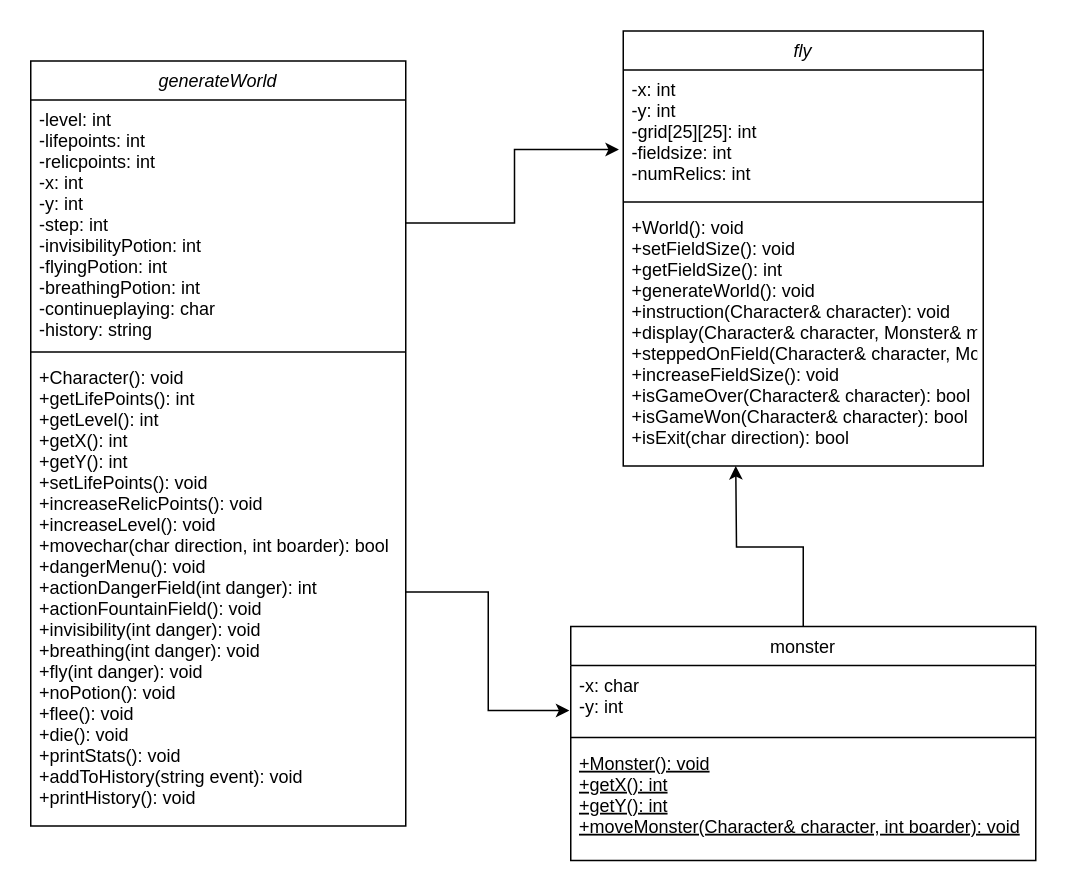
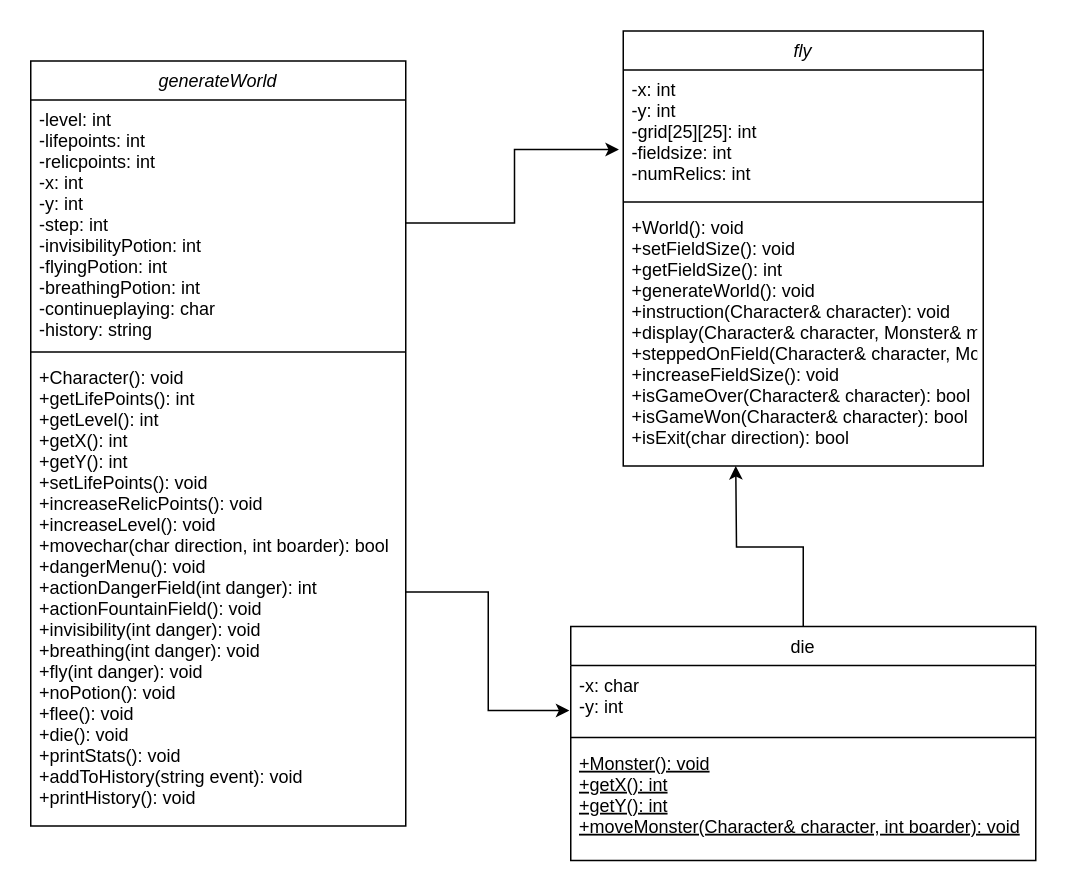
node "monster": label "monster" -> "die"
